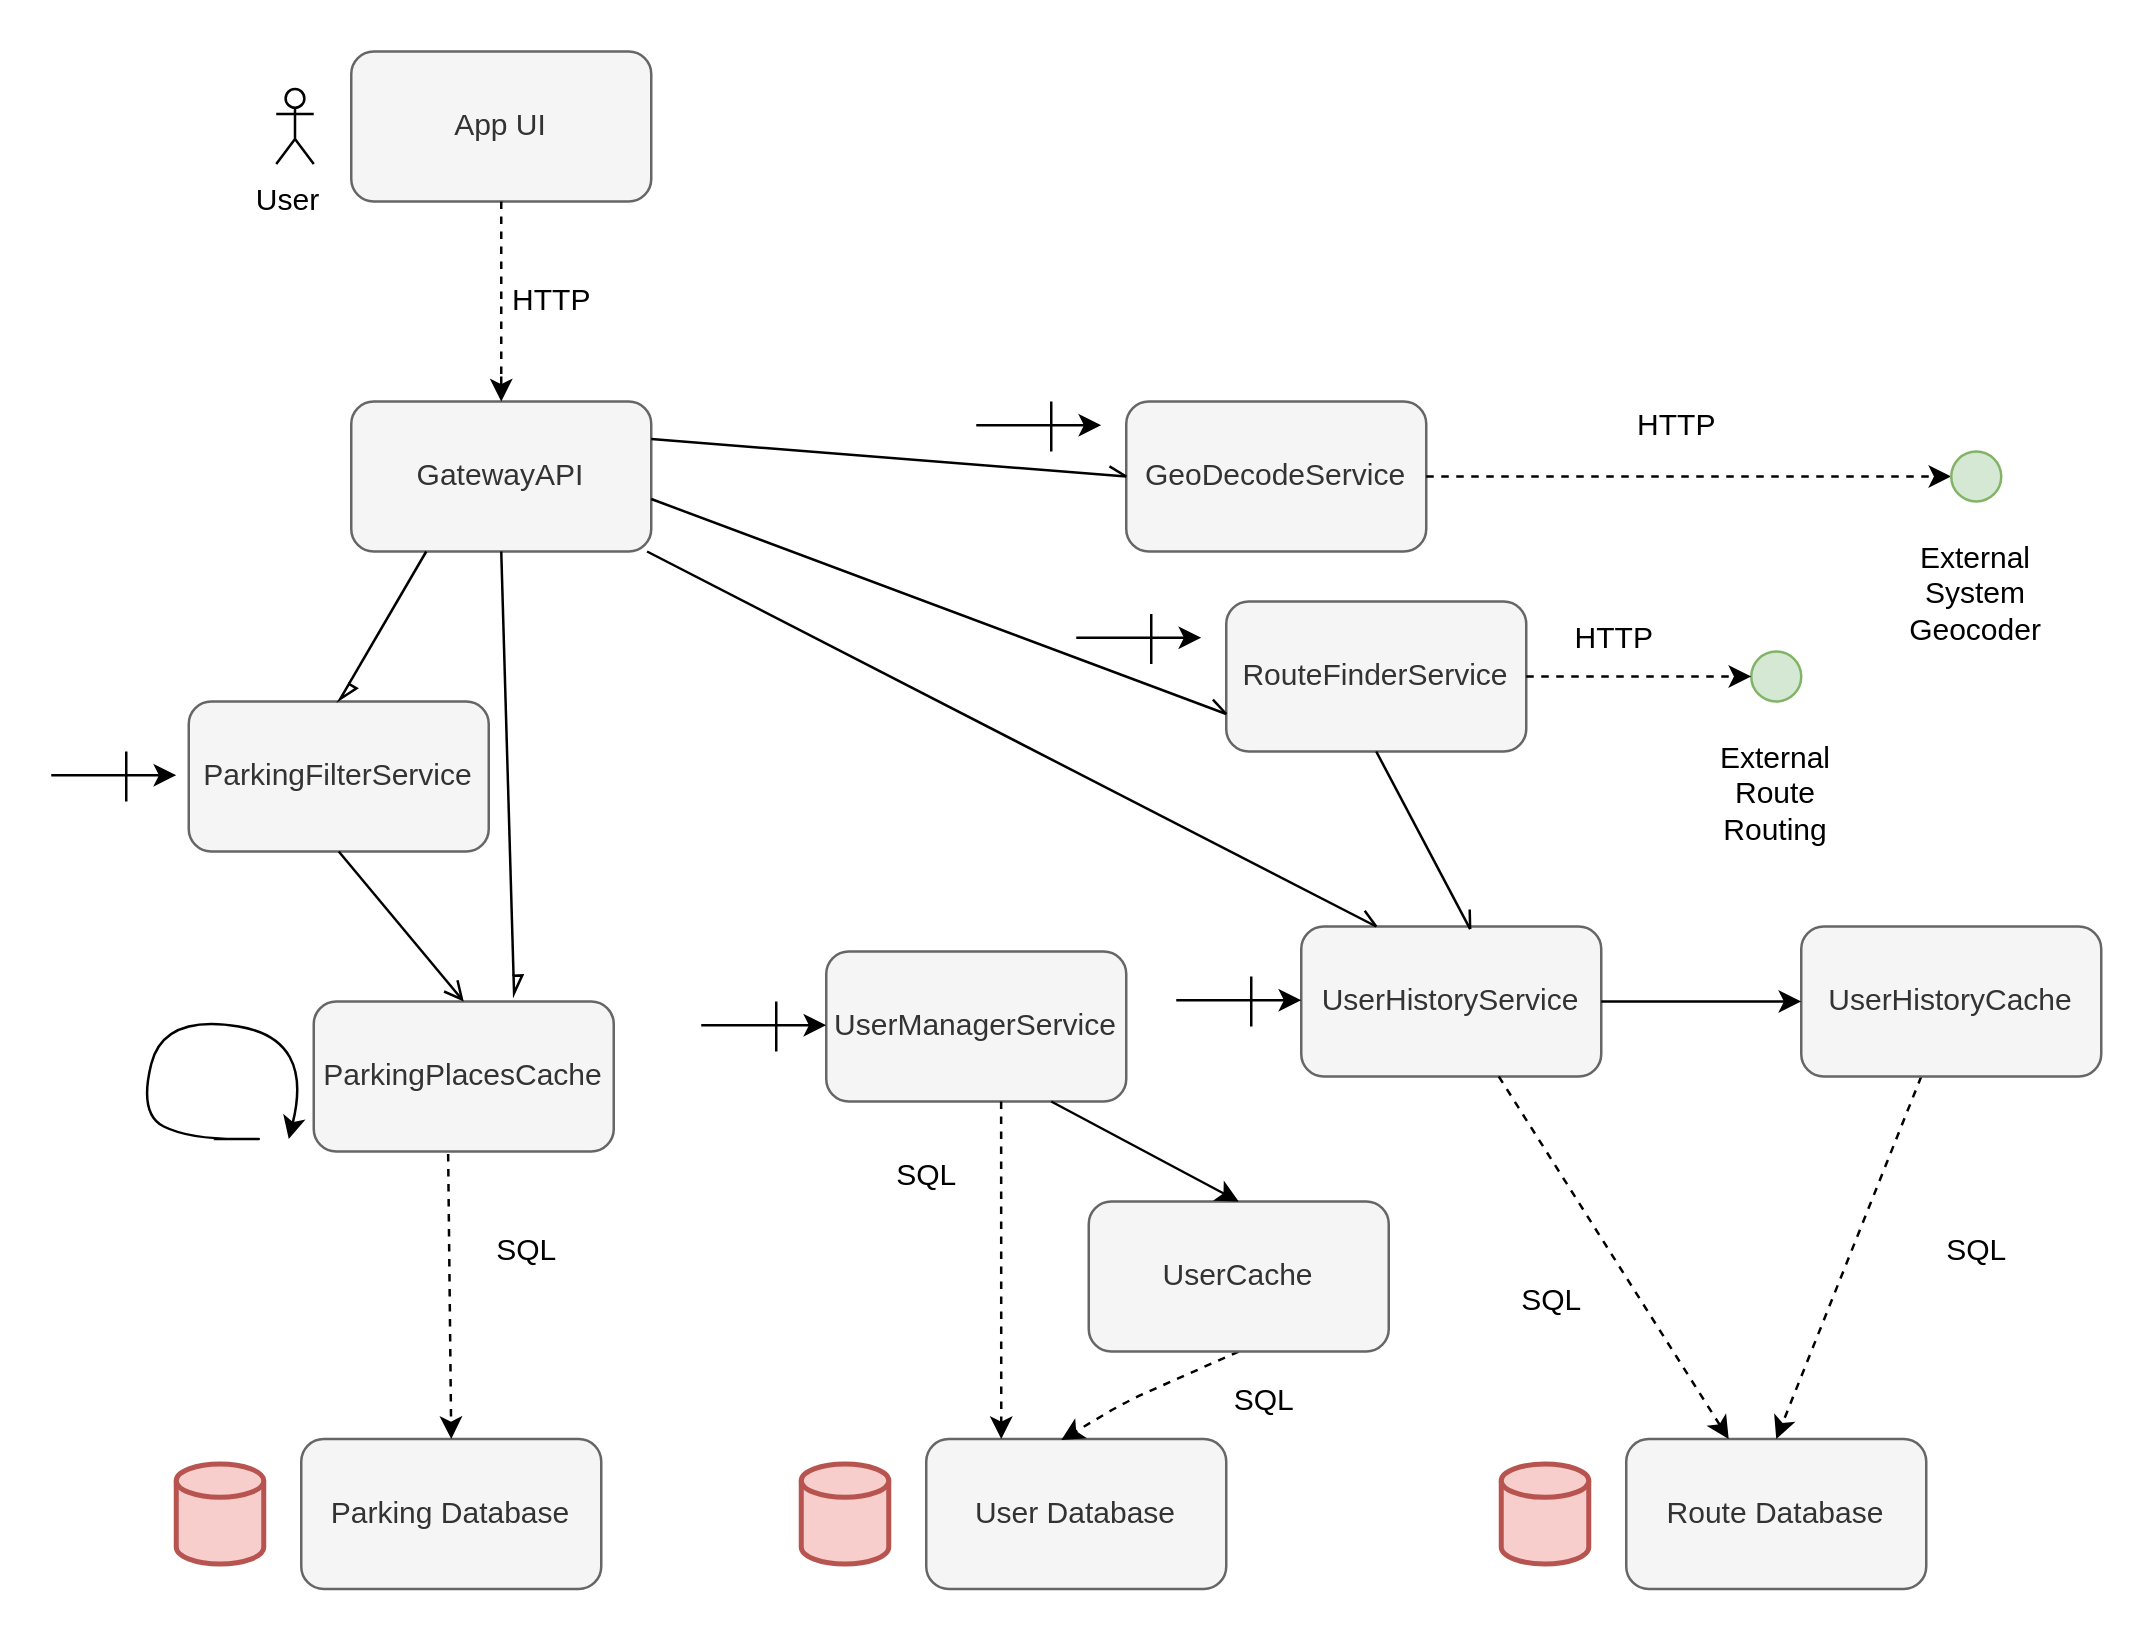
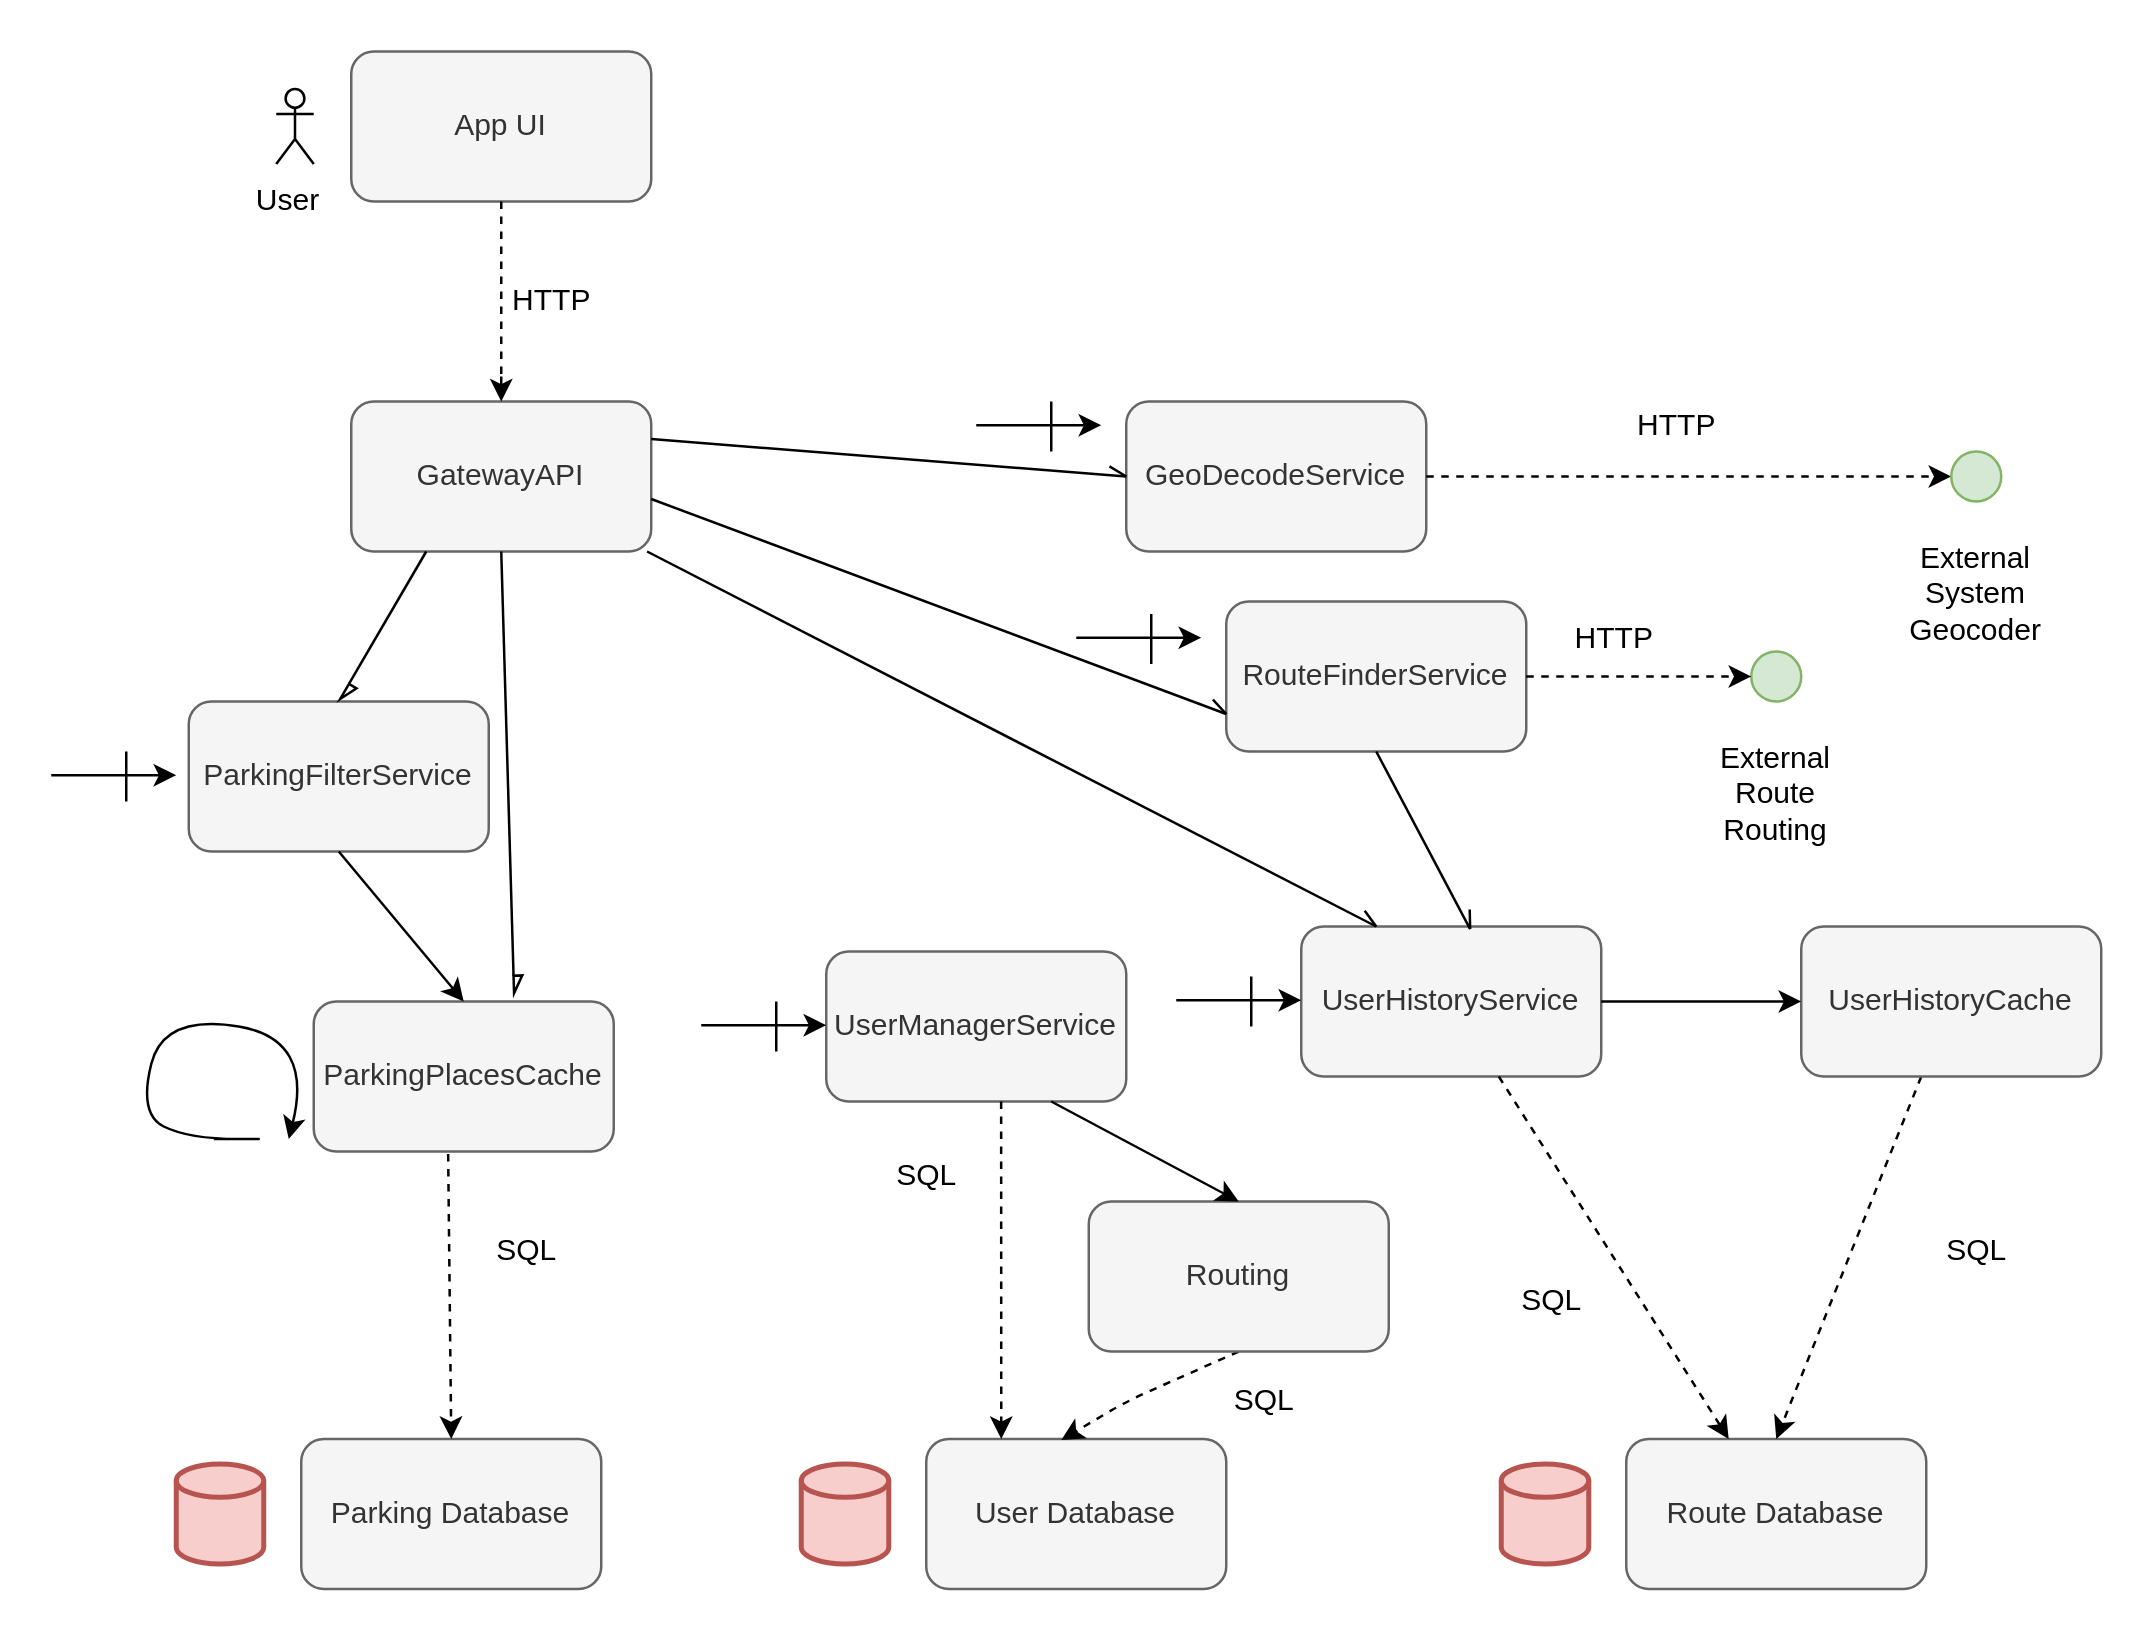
edge "ParkingFilterService" -> "ParkingPlacesCache": arrowhead open -> classic
node "UserCache": label "UserCache" -> "Routing"
